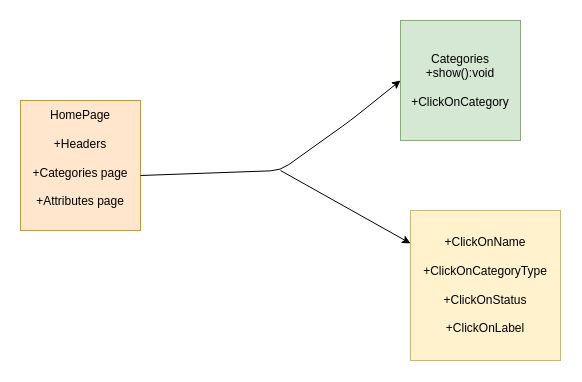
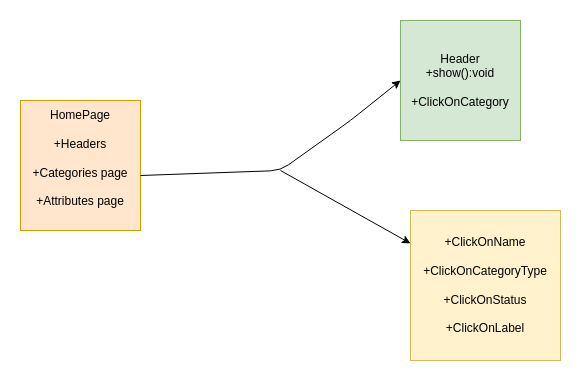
node "Categories +show():void +ClickOnCategory": label "Categories +show():void +ClickOnCategory" -> "Header +show():void +ClickOnCategory"
